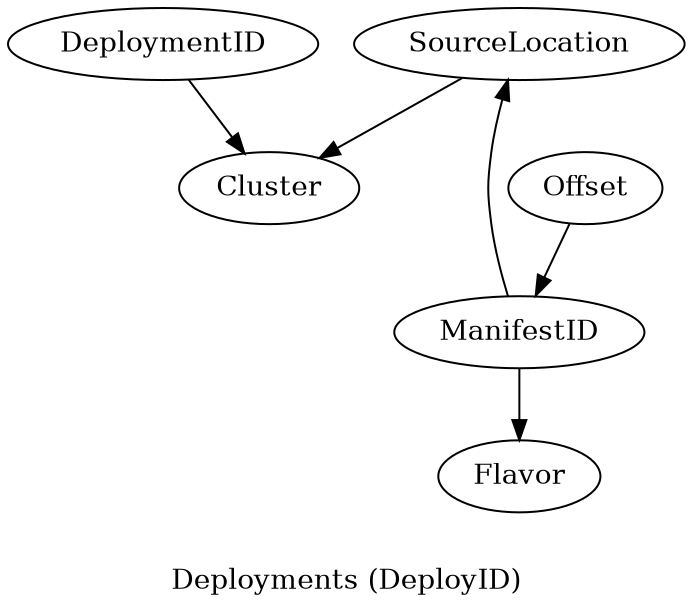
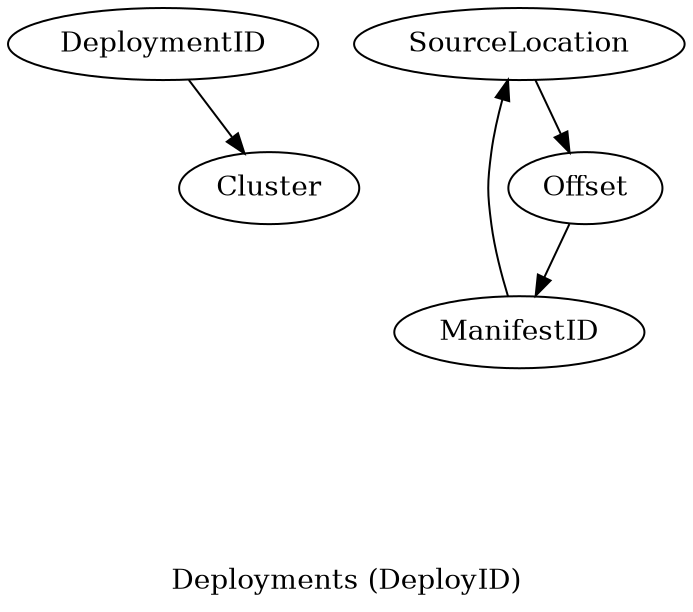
edge "SourceLocation" -> "Cluster": now "SourceLocation" -> "Offset"
node "Flavor": removed
